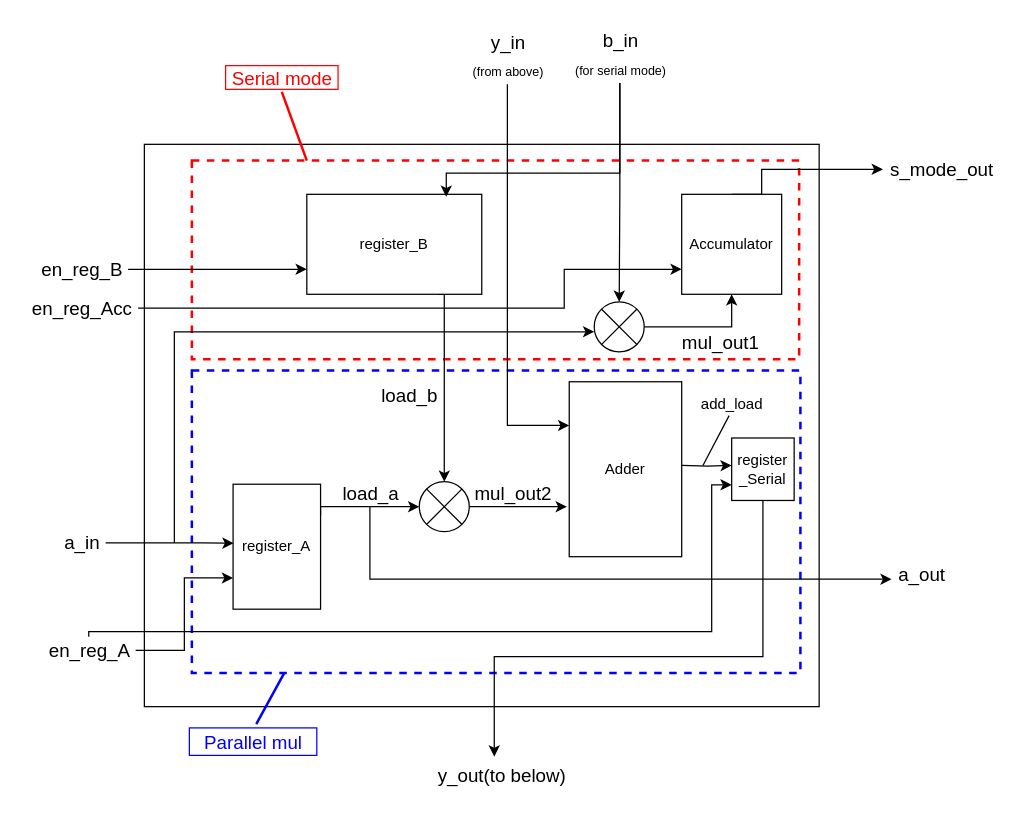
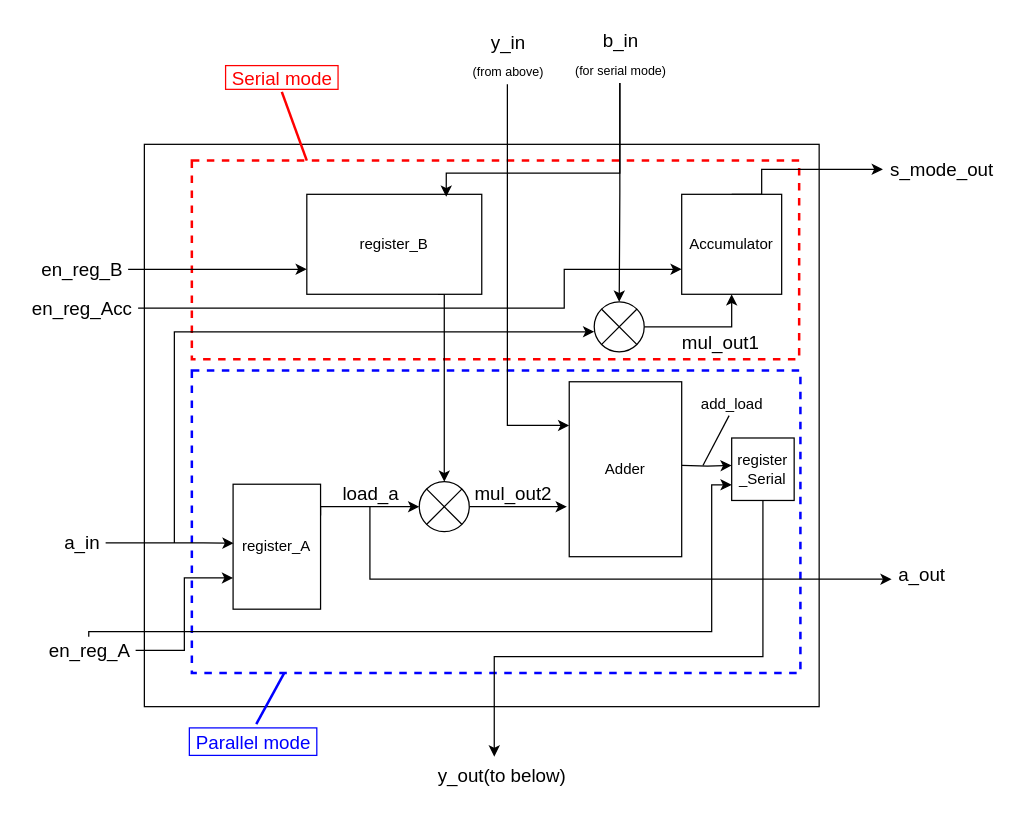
node "load_b": removed
node "Parallel mul": label "Parallel mul" -> "Parallel mode"
